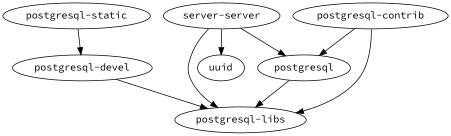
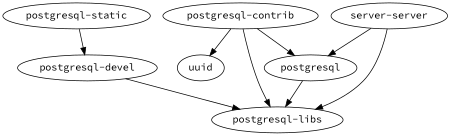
edge "server-server" -> "uuid": now "postgresql-contrib" -> "uuid"
